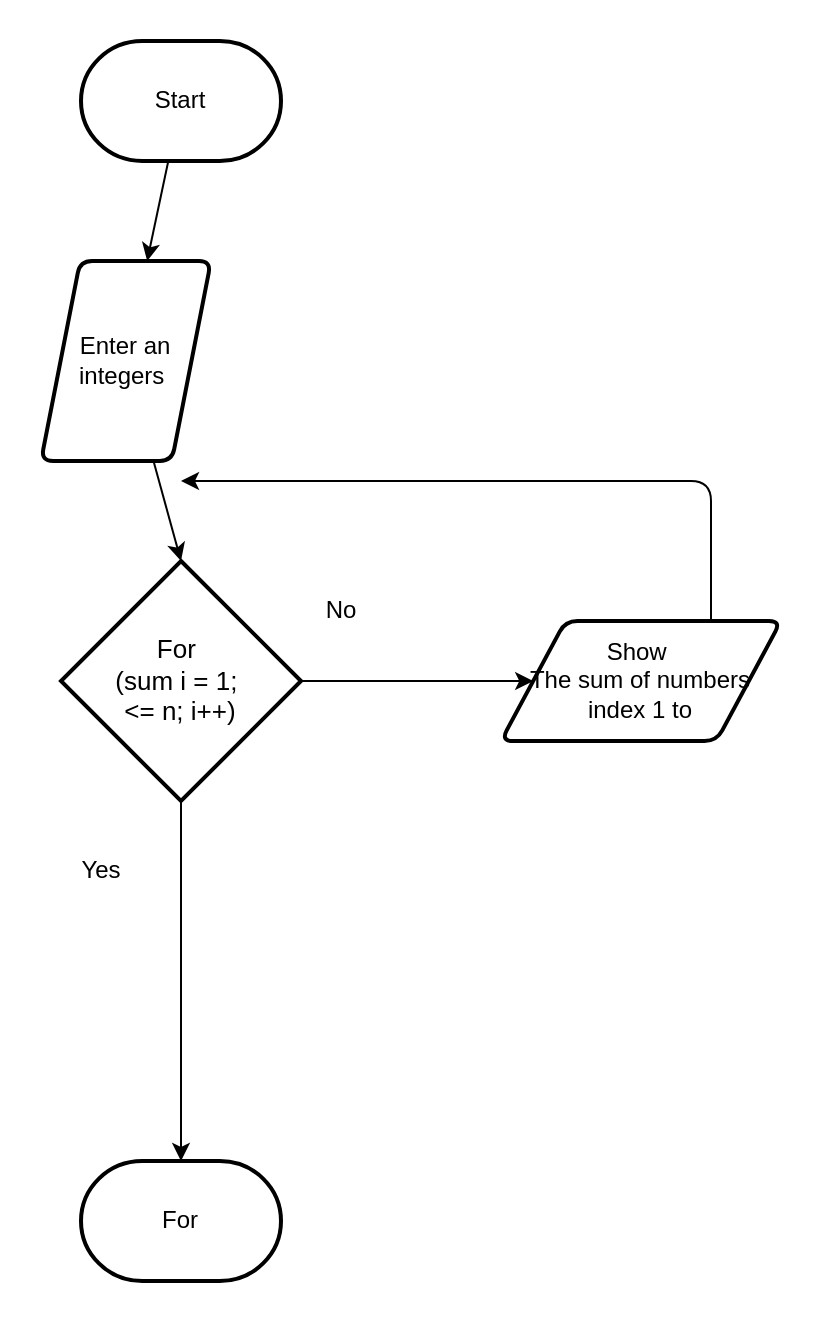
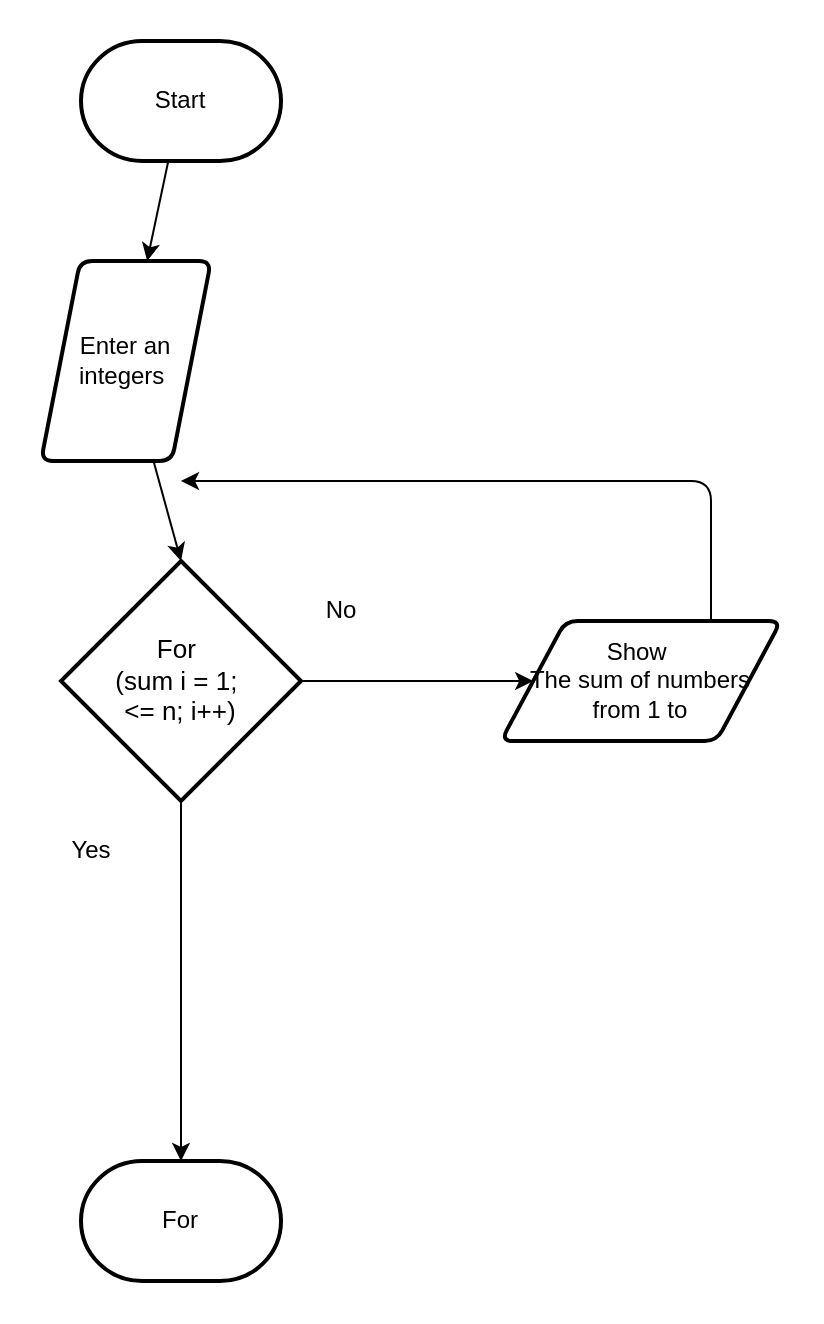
node "Show The sum of numbers index 1 to": label "Show The sum of numbers index 1 to" -> "Show The sum of numbers from 1 to"
node "Yes": moved (101, 871) -> (91, 851)
